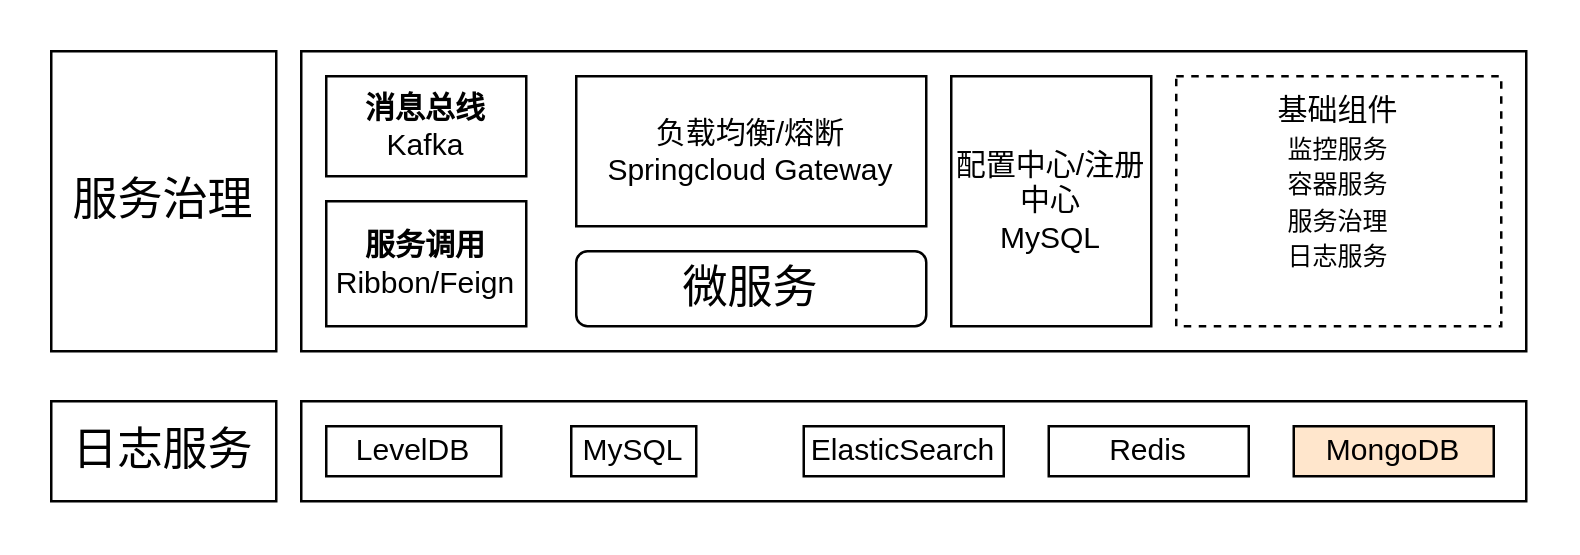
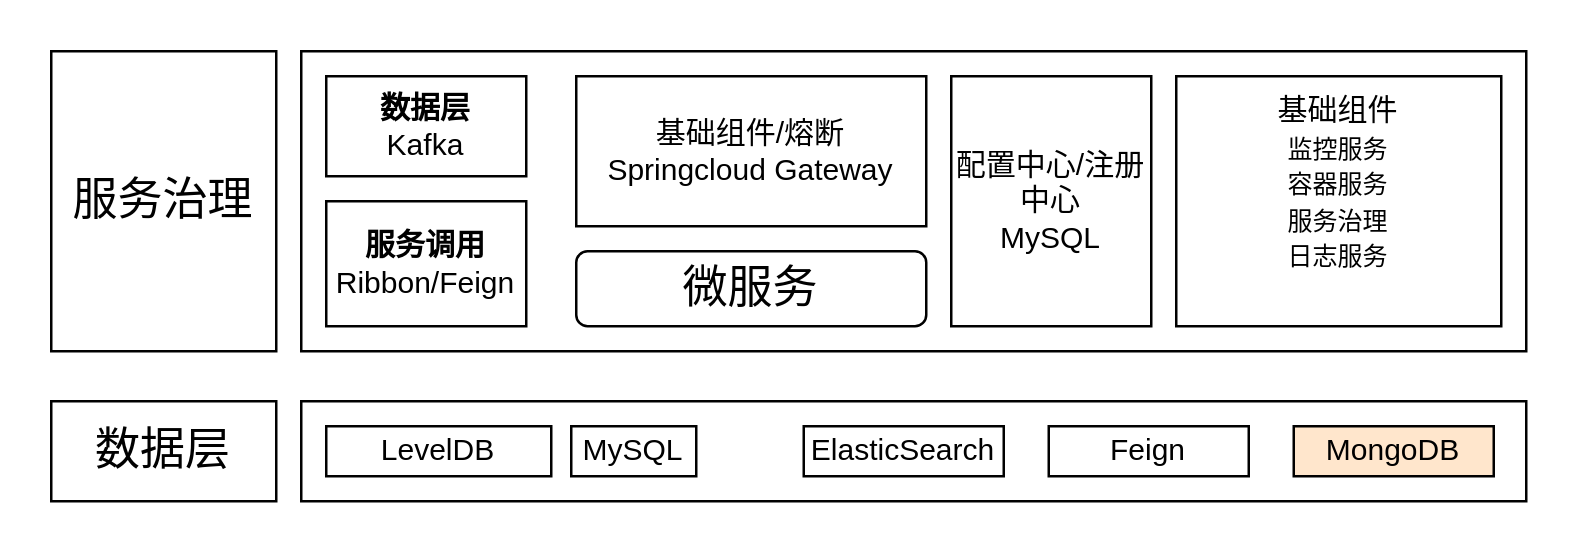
node "消息总线 Kafka": label "消息总线 Kafka" -> "数据层 Kafka"
node "负载均衡/熔断 Springcloud Gateway": label "负载均衡/熔断 Springcloud Gateway" -> "基础组件/熔断 Springcloud Gateway"
node "基础组件 监控服务 容器服务 服务治理 日志服务": style dashed -> solid
node "日志服务": label "日志服务" -> "数据层"
node "LevelDB": size 175x50 -> 225x50
node "Redis": label "Redis" -> "Feign"
